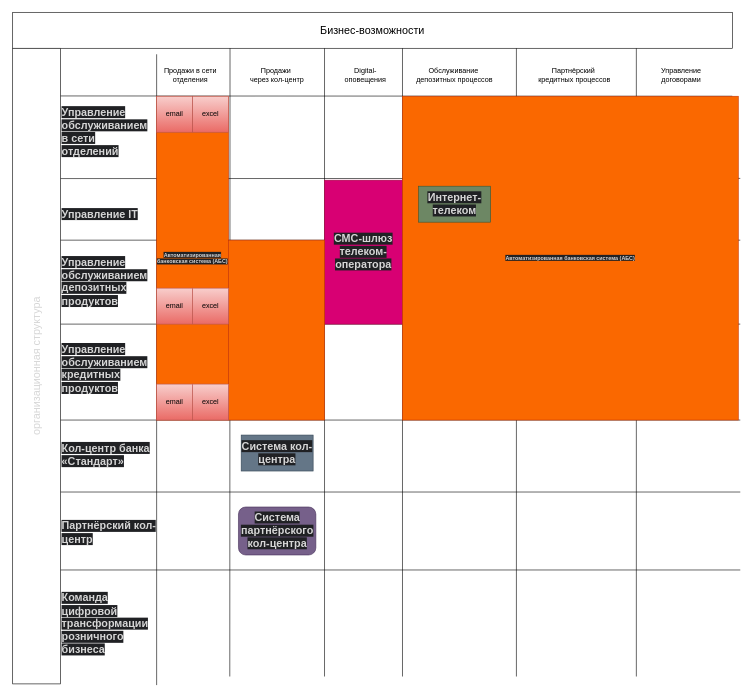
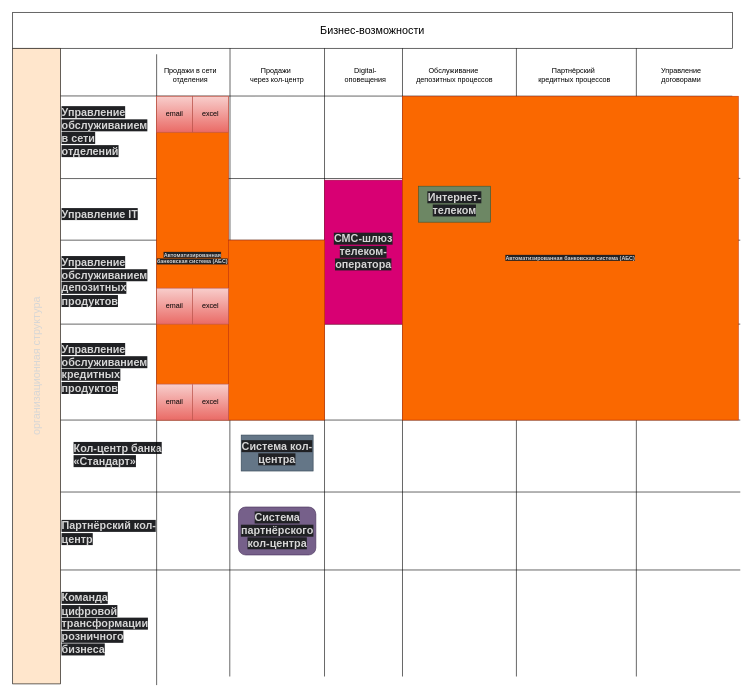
node "организационная структура": fillcolor #ffffff -> #ffe6cc
node "Кол-центр банка «Стандарт»": moved (108, 453) -> (120, 453)
